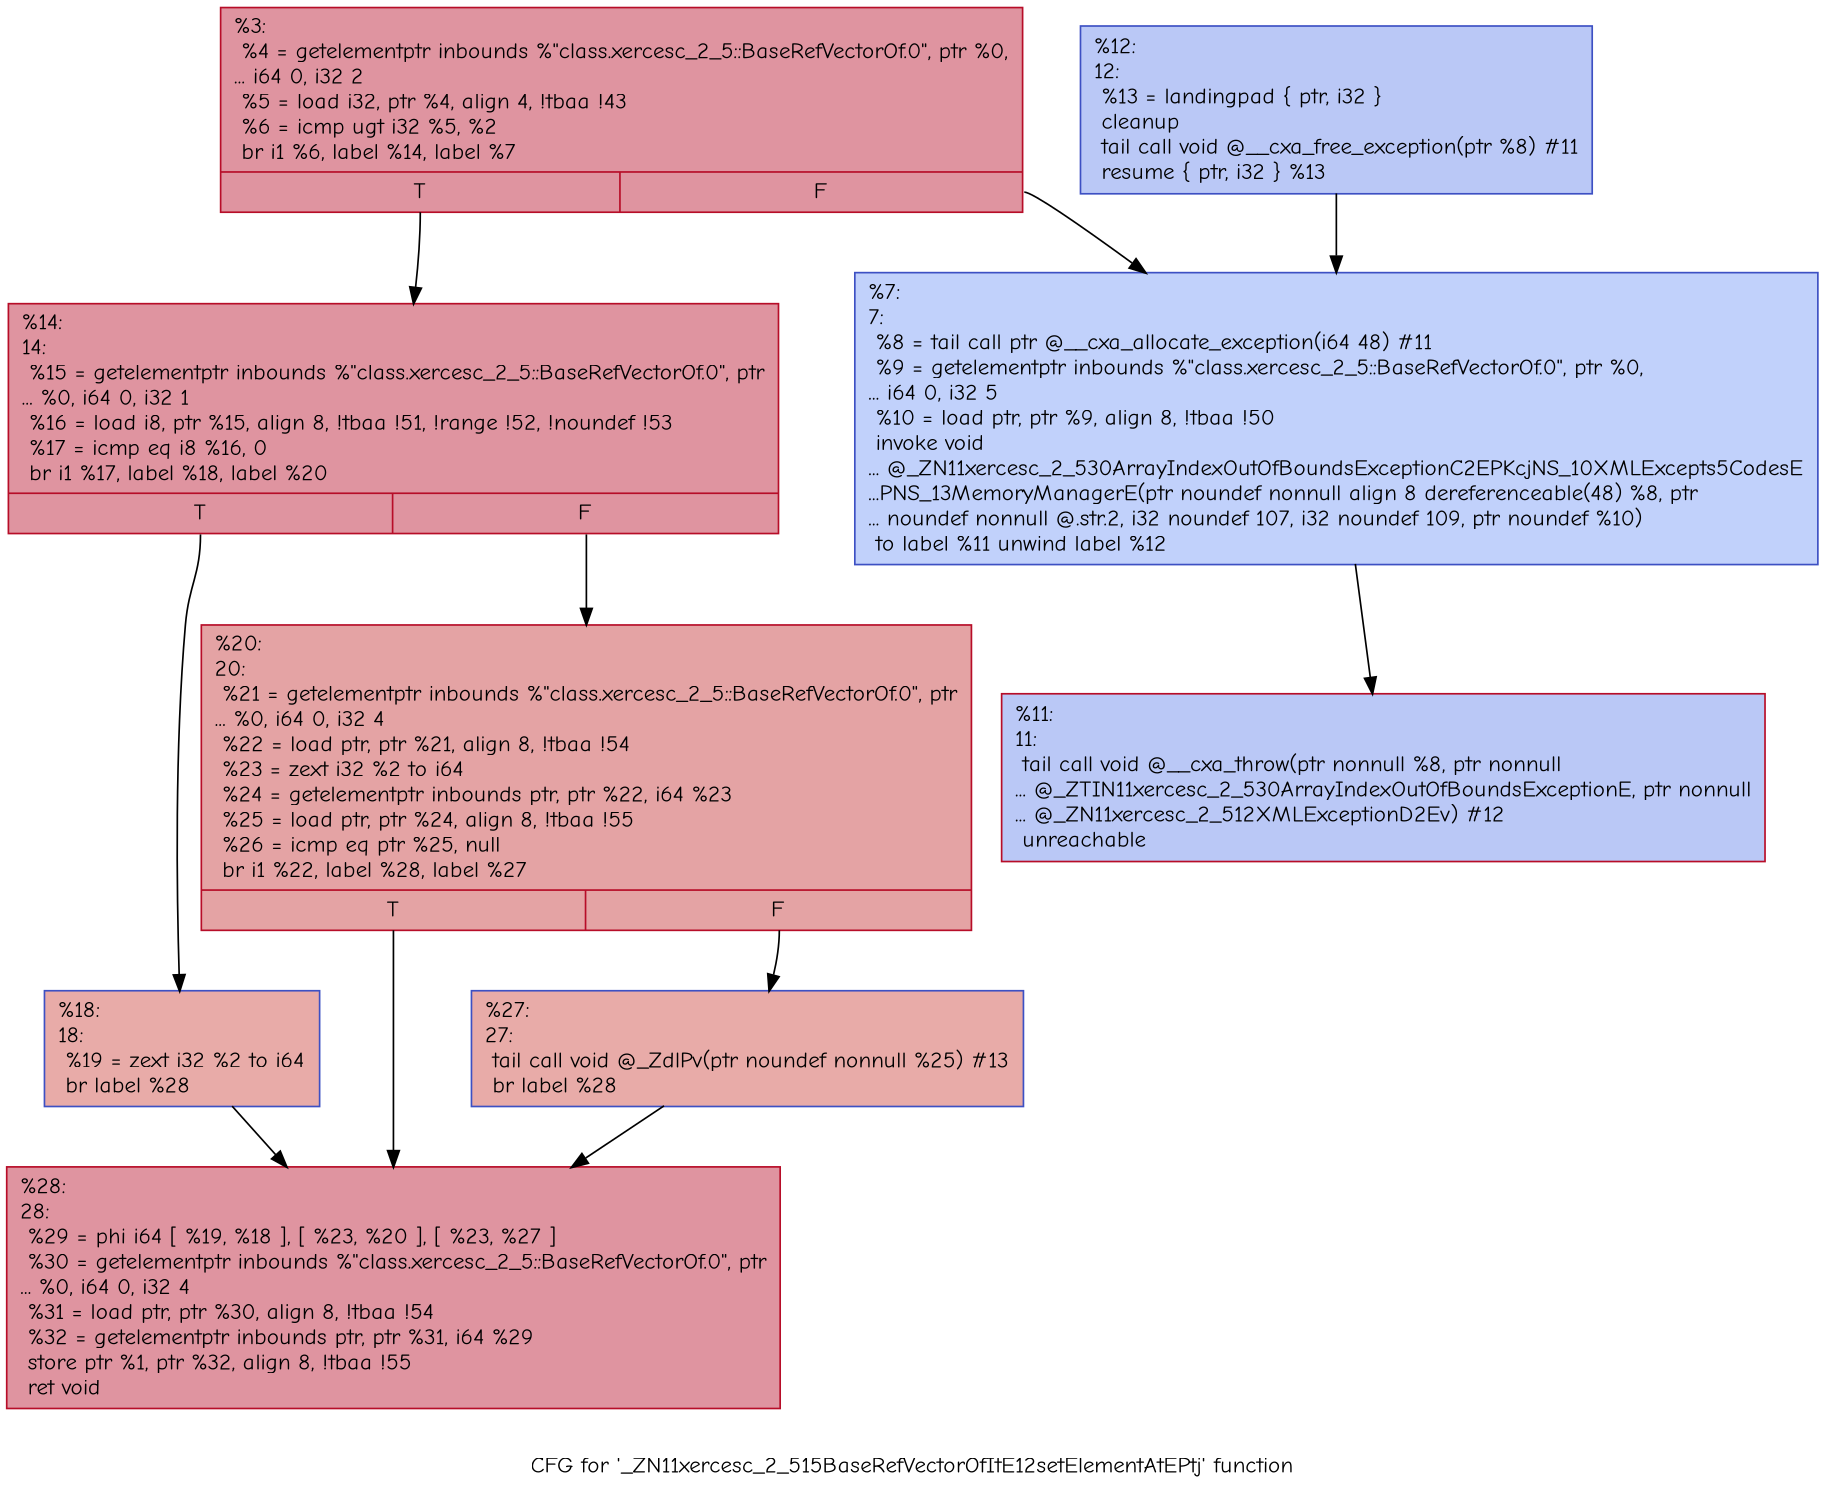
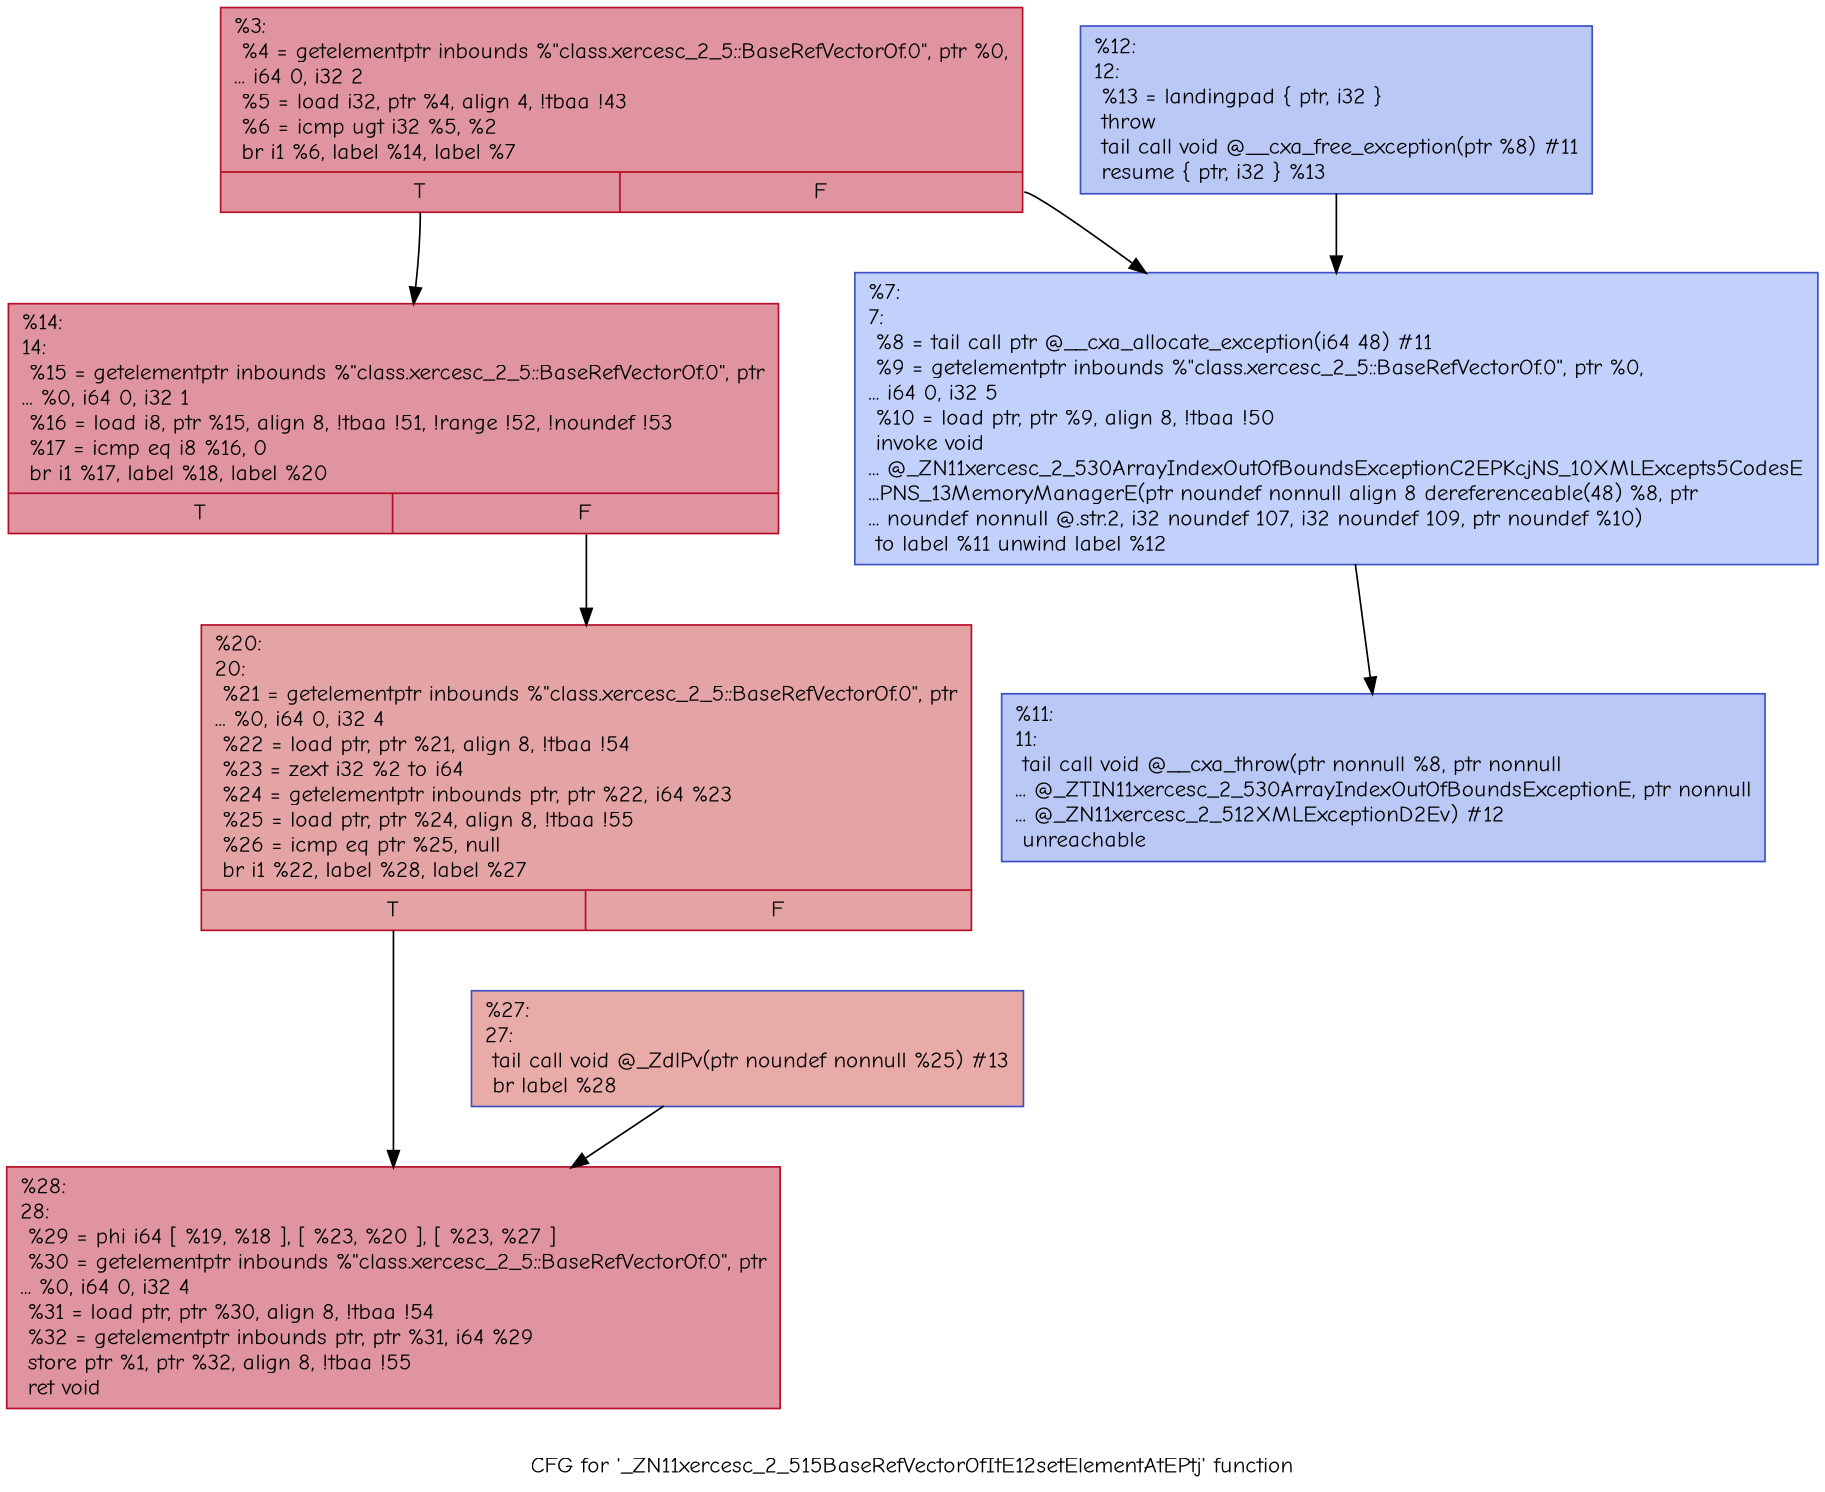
node "%12:": text "cleanup" -> "throw"
node "%11:": color #b70d28ff -> #3d50c3ff
edge "%20:" -> "%27:": removed
node "%18:": removed
